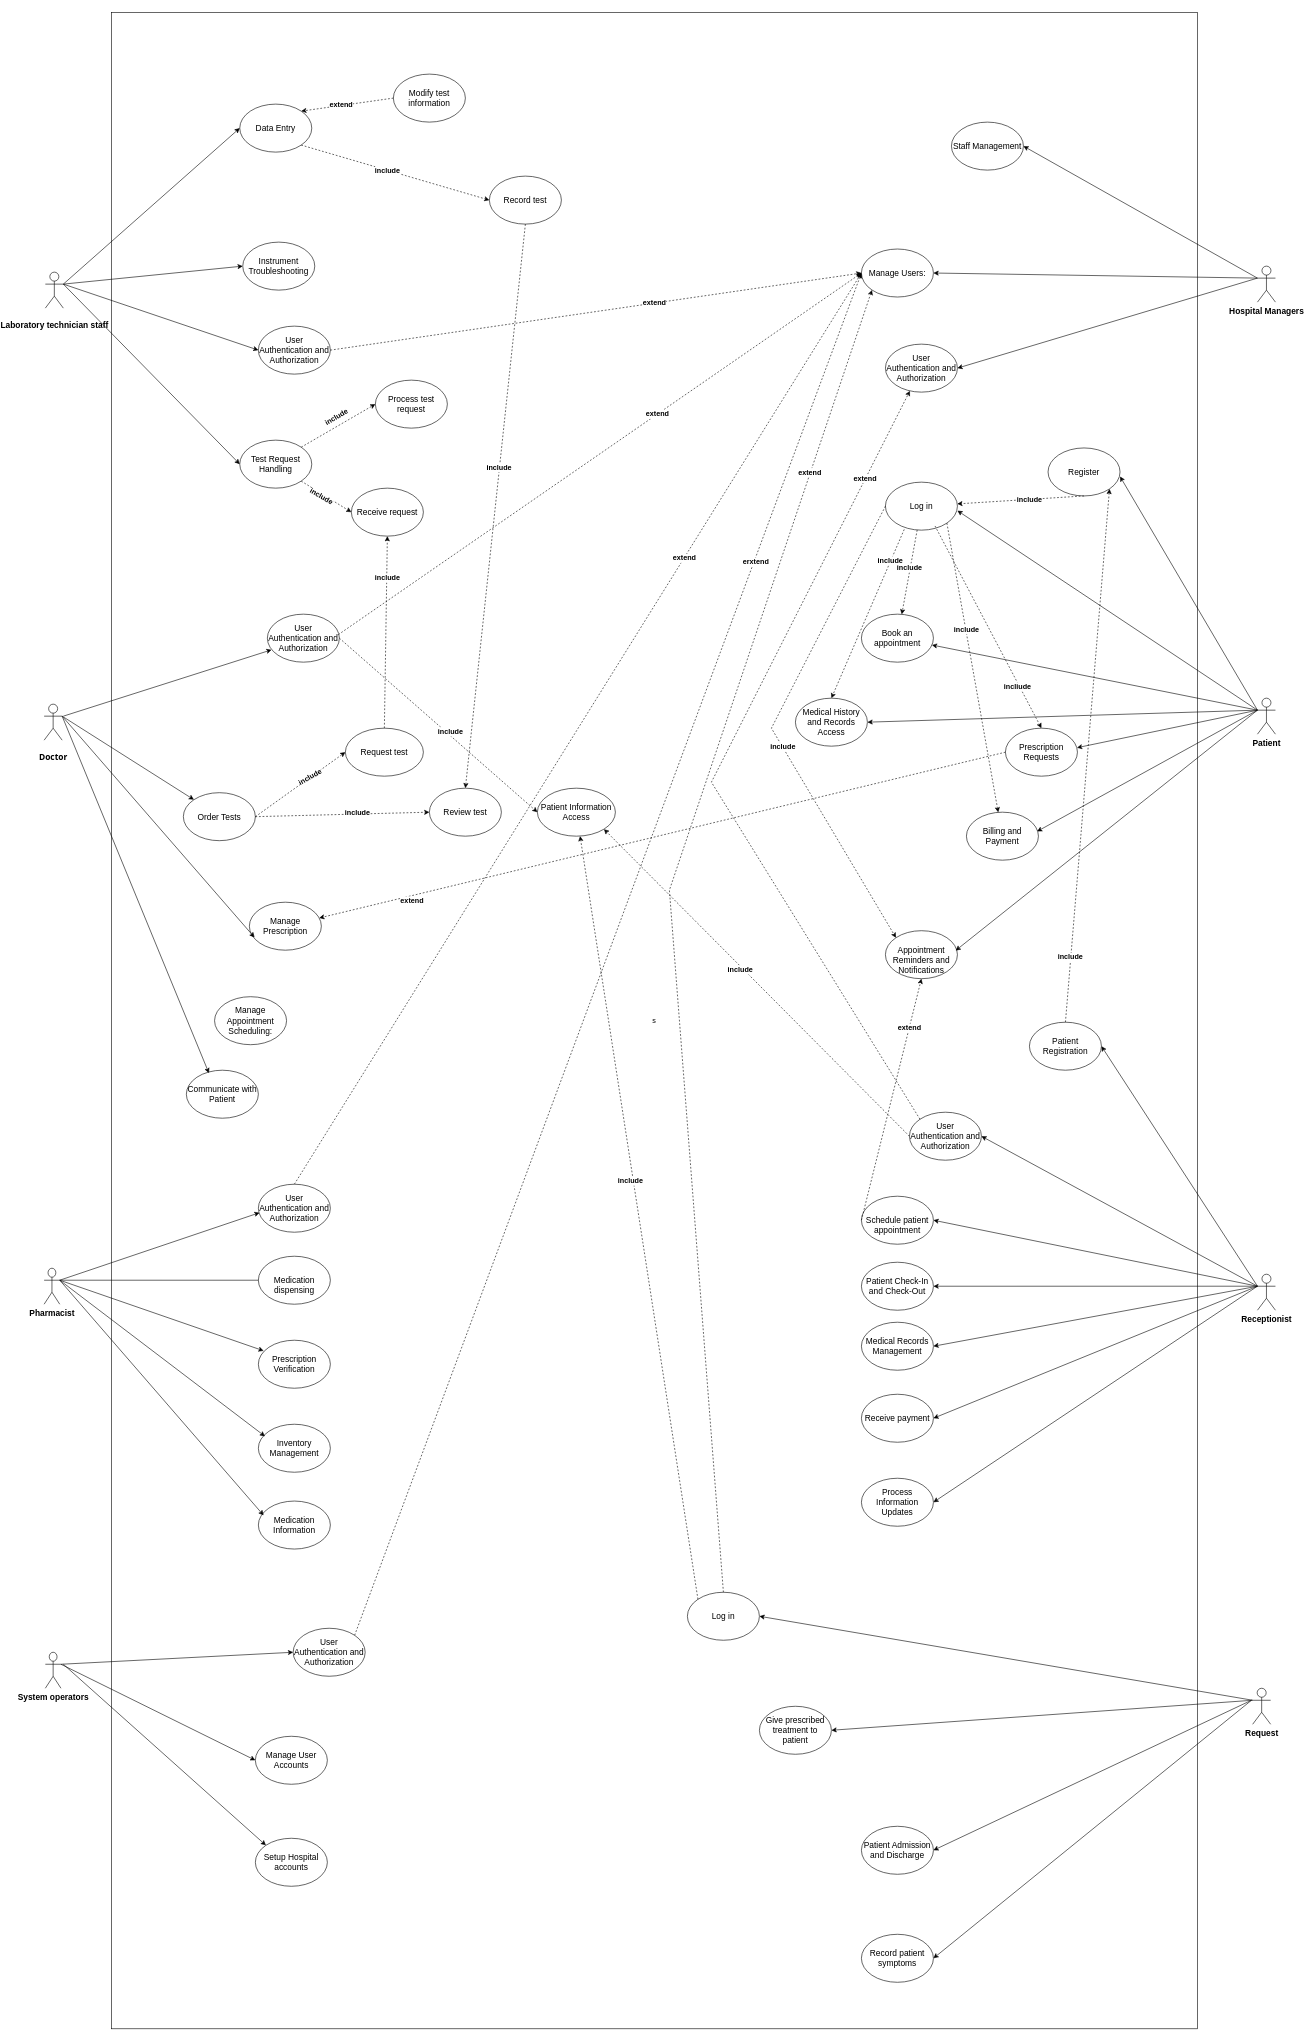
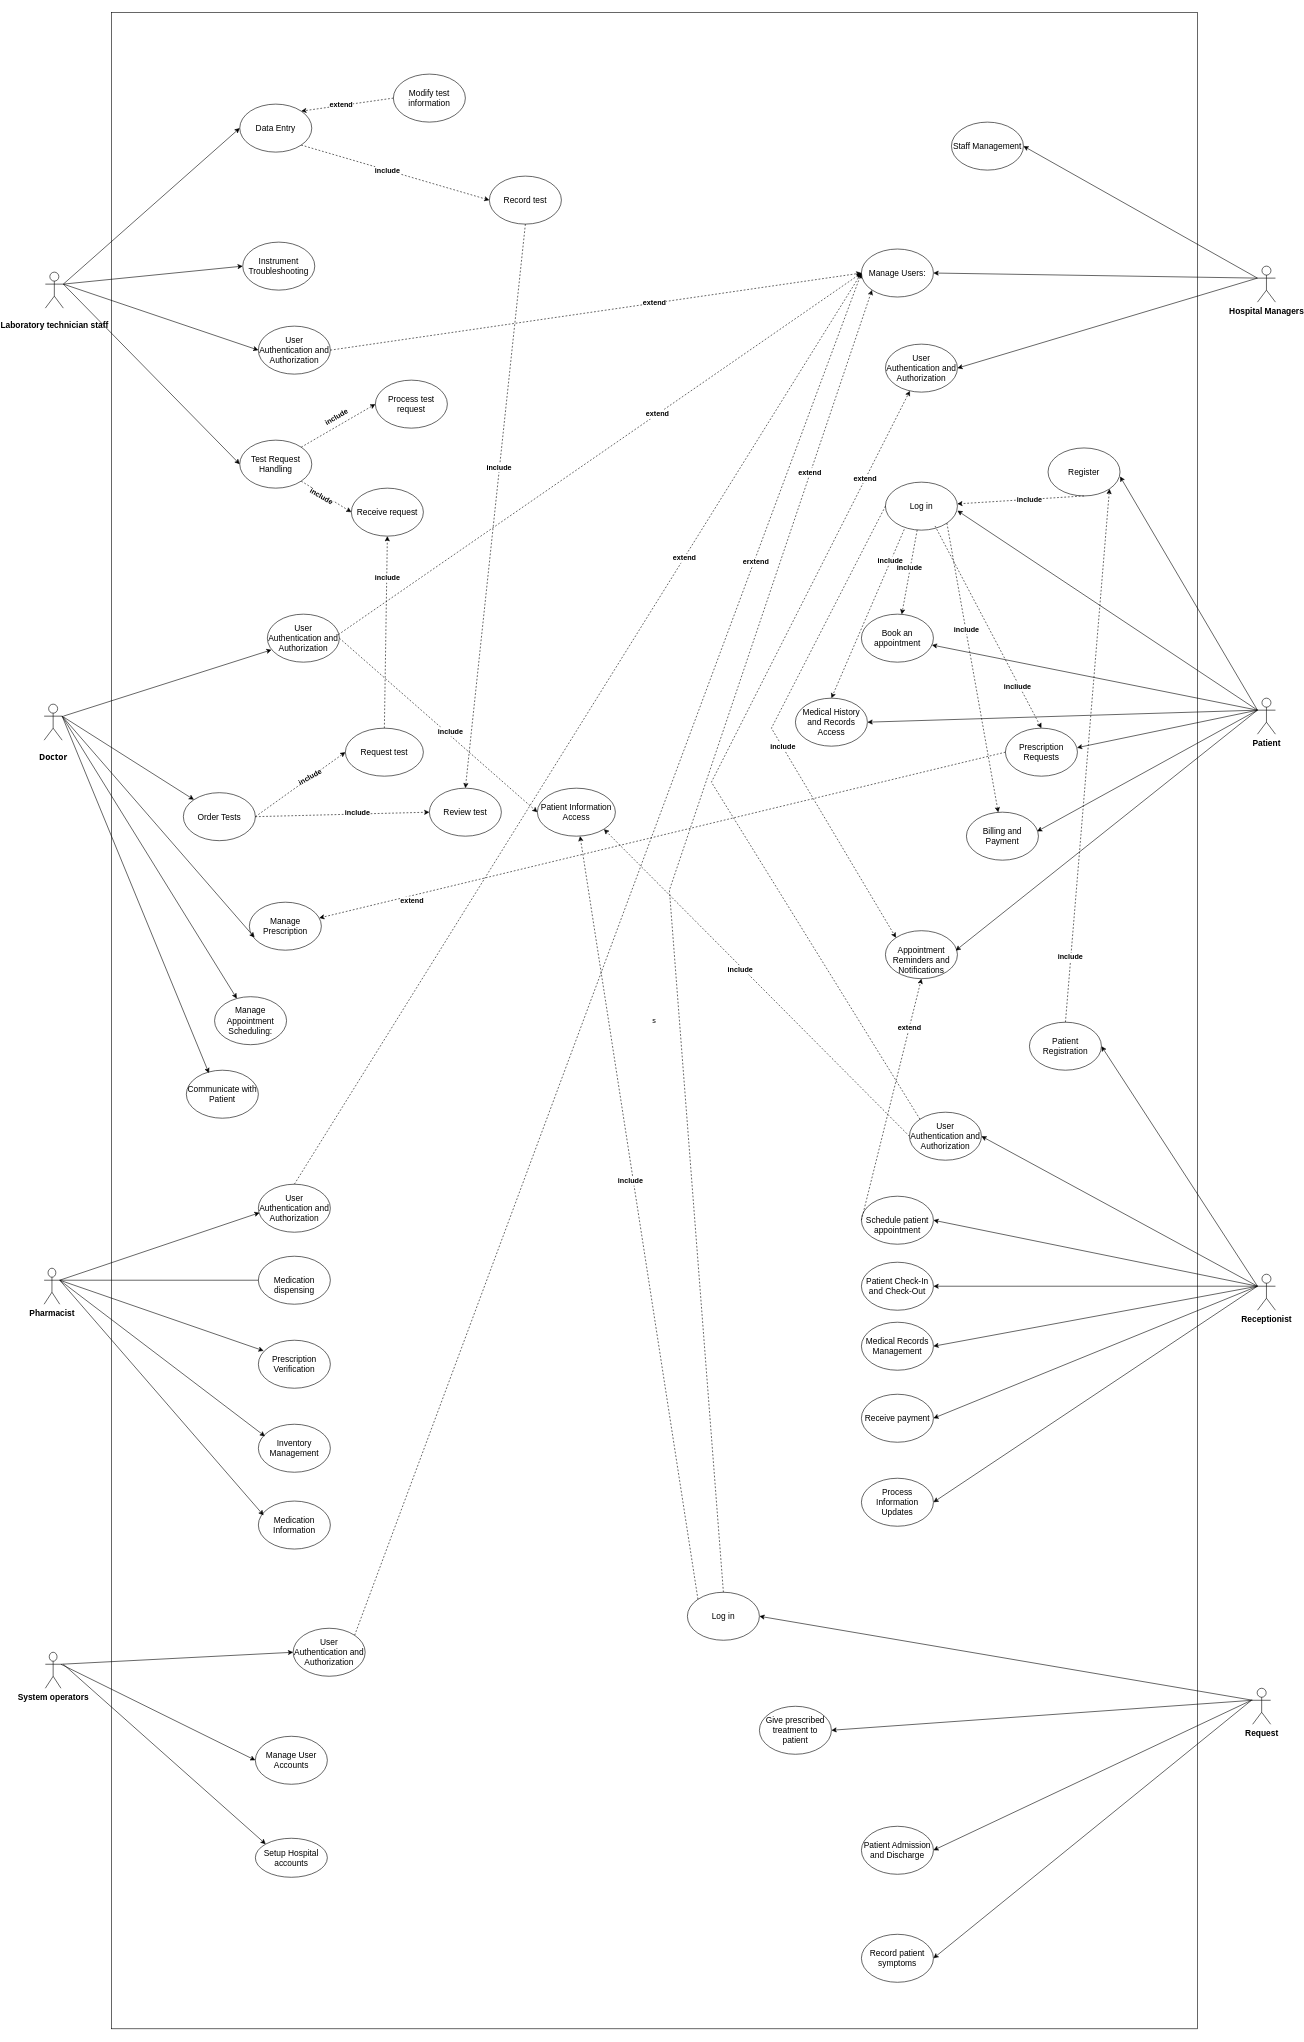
edge "Doctor" -> "Manage Appointment Scheduling:": added
node "Setup Hospital accounts": size 72x48 -> 72x39
